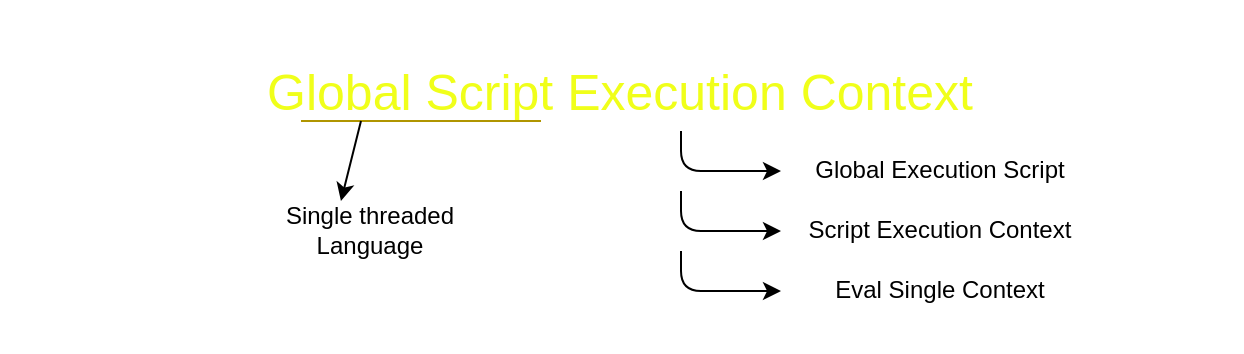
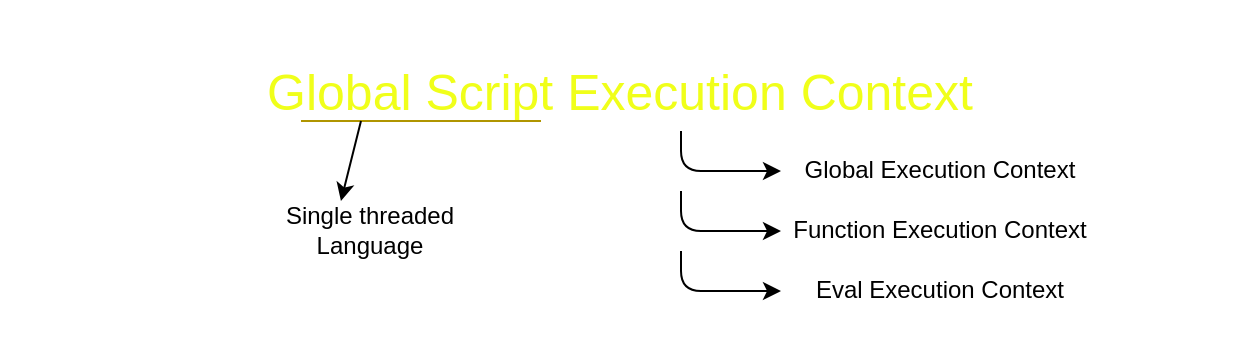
node "Global Execution Script": label "Global Execution Script" -> "Global Execution Context"
node "Script Execution Context": label "Script Execution Context" -> "Function Execution Context"
node "Eval Single Context": label "Eval Single Context" -> "Eval Execution Context"
